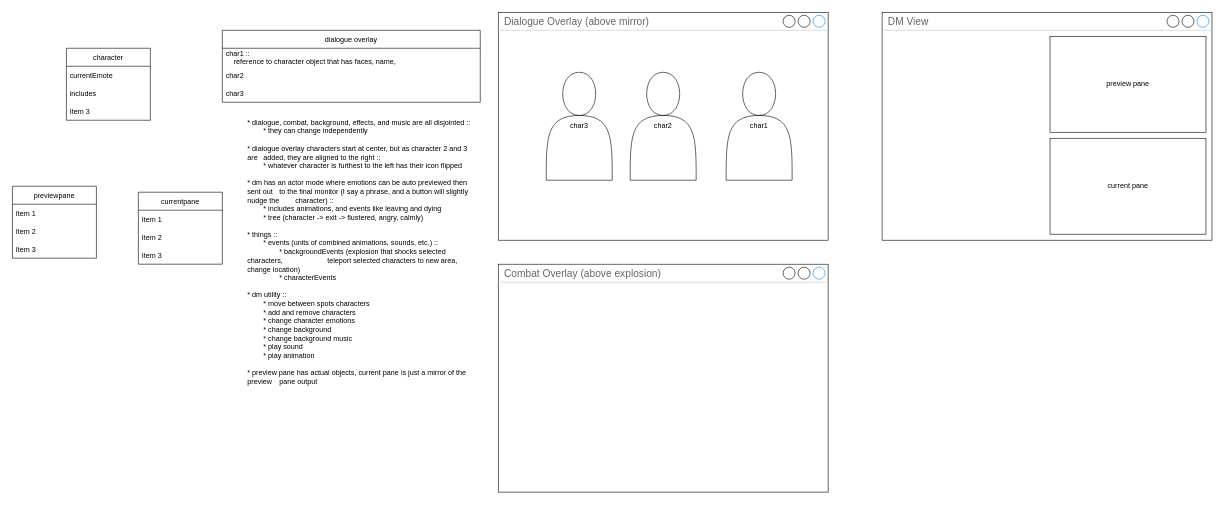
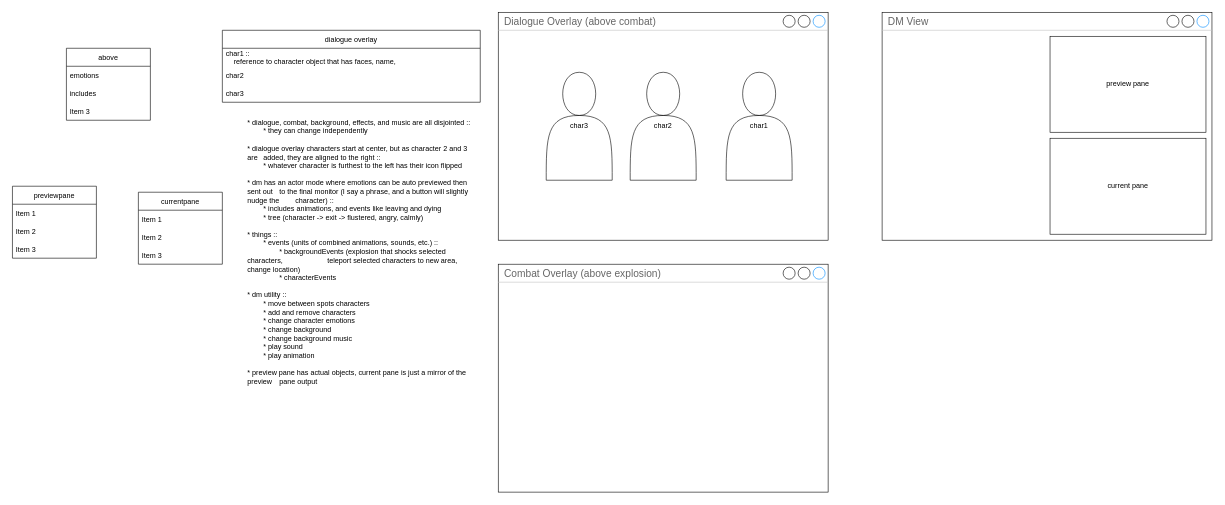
node "Dialogue Overlay (above mirror)": label "Dialogue Overlay (above mirror)" -> "Dialogue Overlay (above combat)"
node "character": label "character" -> "above"
node "currentEmote": label "currentEmote" -> "emotions"
